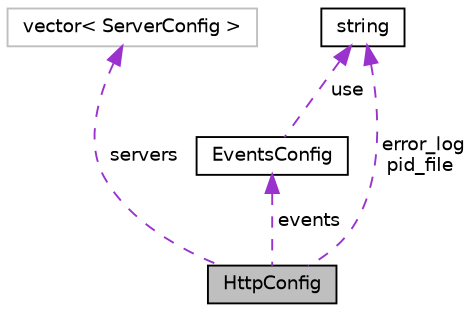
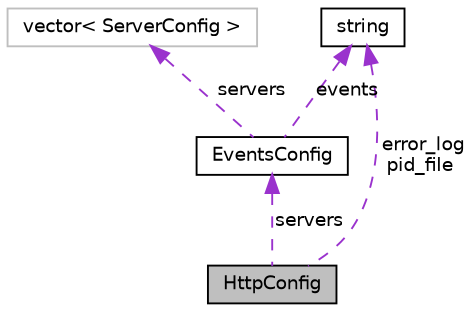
edge "EventsConfig" -> "string": label " use" -> " events"
edge "HttpConfig" -> "vector< ServerConfig >": now "EventsConfig" -> "vector< ServerConfig >"
edge "HttpConfig" -> "EventsConfig": label " events" -> " servers"
